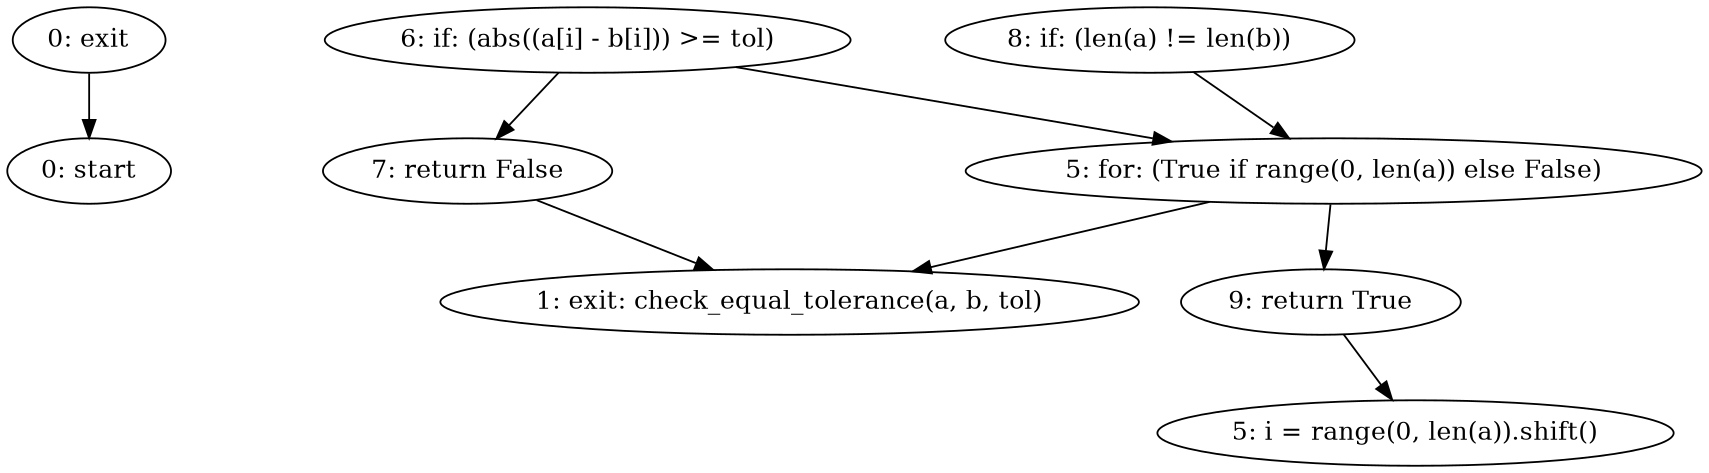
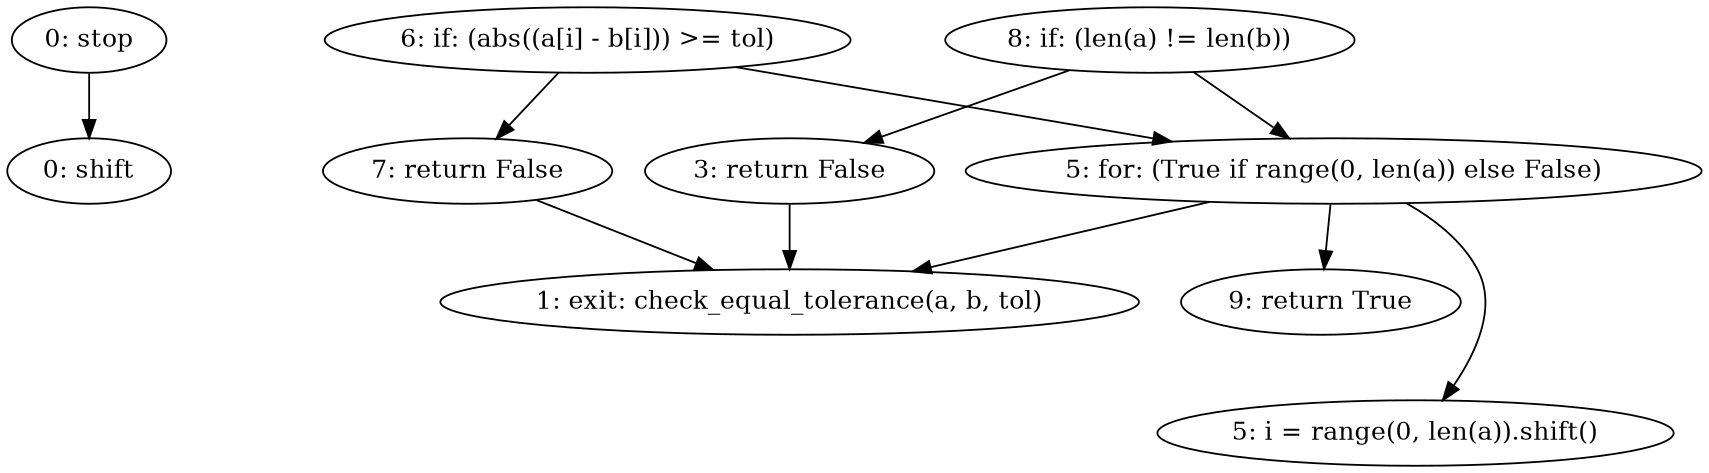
node "0: exit": label "0: exit" -> "0: stop"
node "0: start": label "0: start" -> "0: shift"
node "3: return False": added
edge "9: return True" -> "5: i = range(0, len(a)).shift()": now "5: for: (True if range(0, len(a)) else False)" -> "5: i = range(0, len(a)).shift()"
